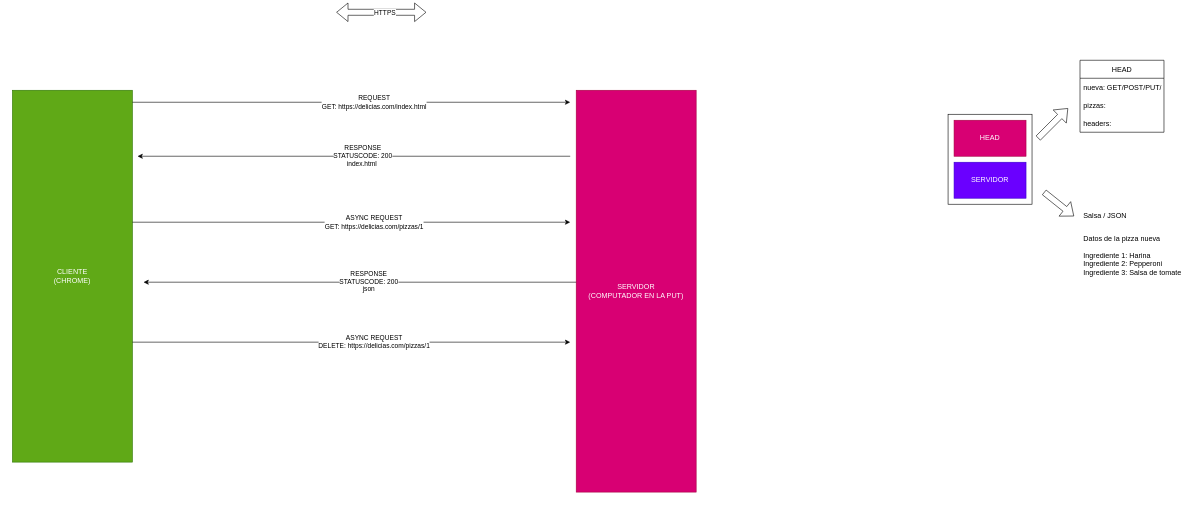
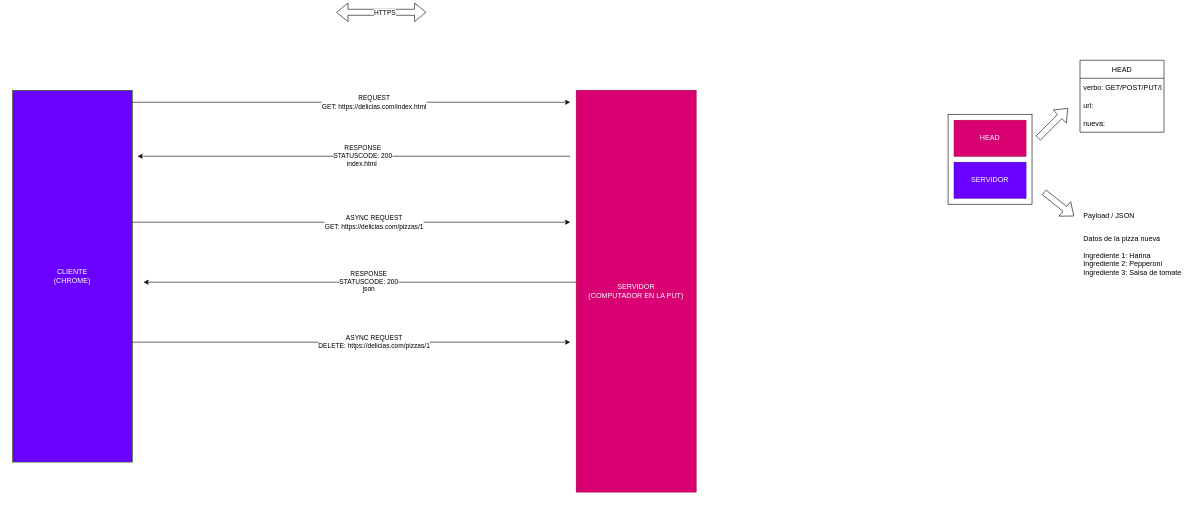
node "nueva: GET/POST/PUT/DELETE": label "nueva: GET/POST/PUT/DELETE" -> "verbo: GET/POST/PUT/DELETE"
node "pizzas:": label "pizzas:" -> "url:"
node "headers:": label "headers:" -> "nueva:"
node "Salsa / JSON": label "Salsa / JSON" -> "Payload / JSON"
node "CLIENTE (CHROME)": fillcolor #60a917 -> #6a00ff
